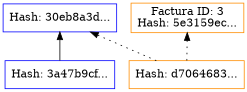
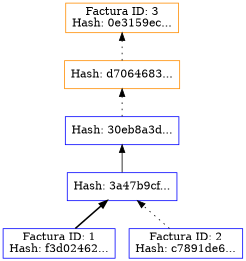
node "Factura ID: 3 Hash: 5e3159ec...": label "Factura ID: 3 Hash: 5e3159ec..." -> "Factura ID: 3 Hash: 0e3159ec..."
edge "Hash: d7064683..." -> "Hash: 30eb8a3d...": reversed
node "Factura ID: 1 Hash: f3d02462...": added
node "Factura ID: 2 Hash: c7891de6...": added
